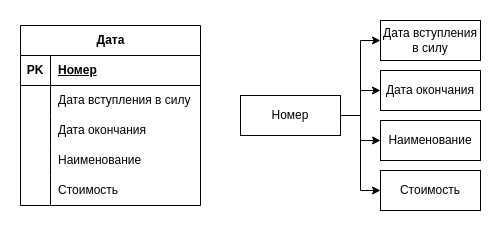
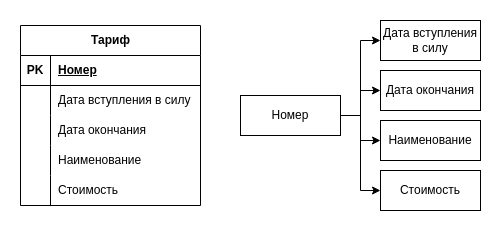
node "Дата": label "Дата" -> "Тариф"
